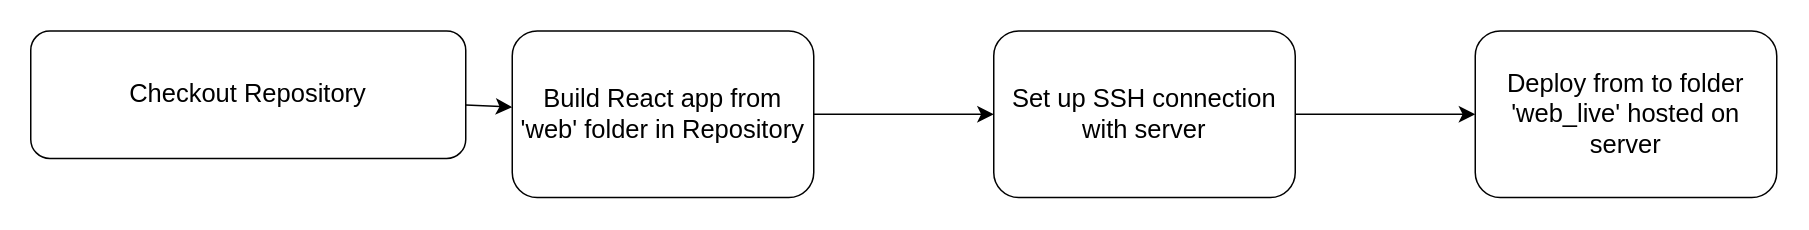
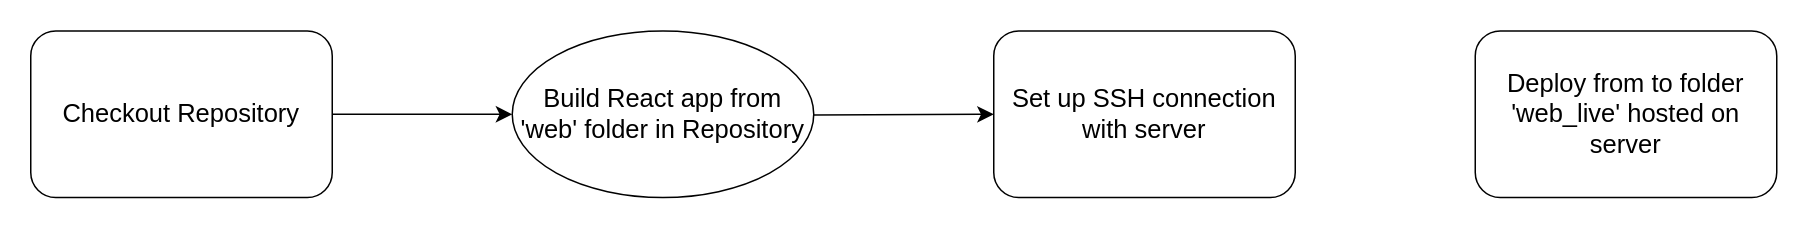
node "Checkout Repository": size 435x128 -> 302x167
node "Build React app from 'web' folder in Repository": shape rounded rectangle -> ellipse
edge "Set up SSH connection with server" -> "Deploy from to folder 'web_live' hosted on server": removed
